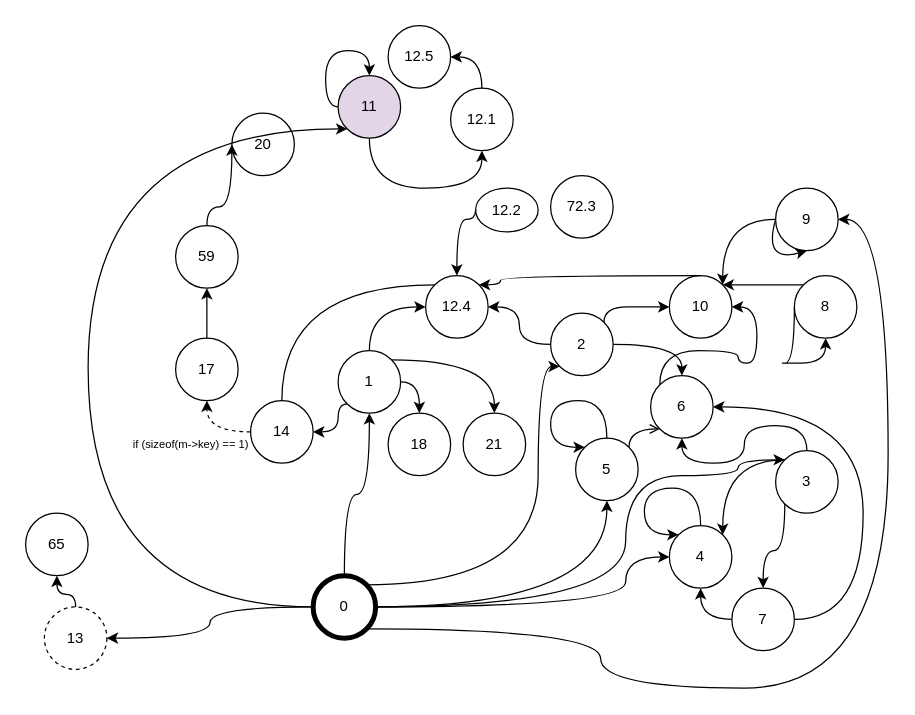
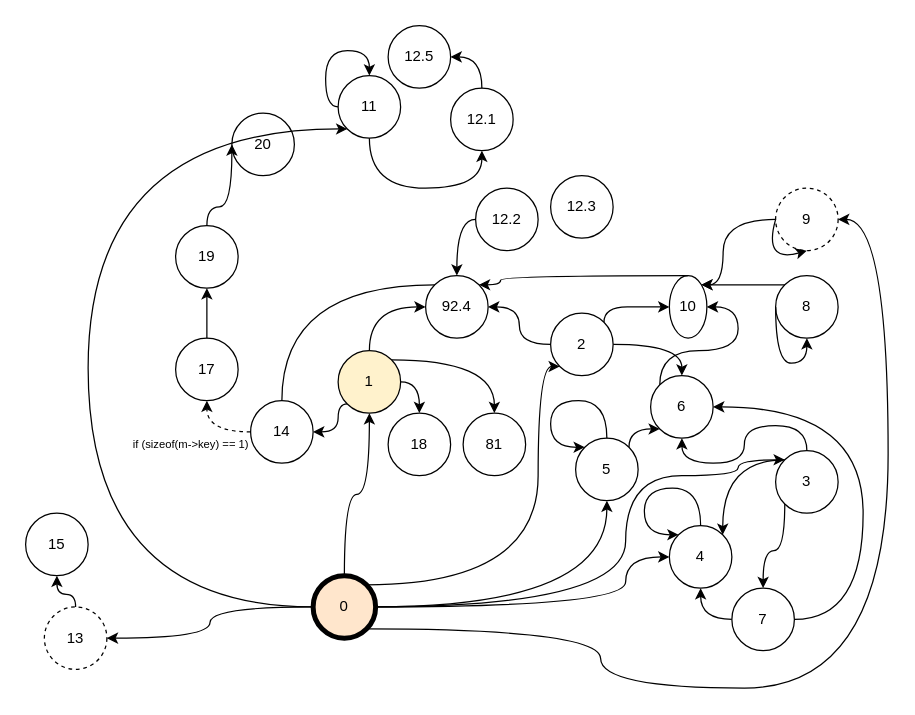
node "11": fillcolor #e1d5e7 -> #ffffff
node "72.3": label "72.3" -> "12.3"
node "12.2": size 63x44 -> 63x63
node "9": style solid -> dashed
node "59": label "59" -> "19"
node "12.4": label "12.4" -> "92.4"
node "10": size 63x63 -> 38x63
node "8": moved (826, 307) -> (807, 307)
node "1": fillcolor #ffffff -> #fff2cc
edge "5" -> "6": arrowhead open -> classic
node "21": label "21" -> "81"
node "65": label "65" -> "15"
node "0": fillcolor #ffffff -> #ffe6cc
